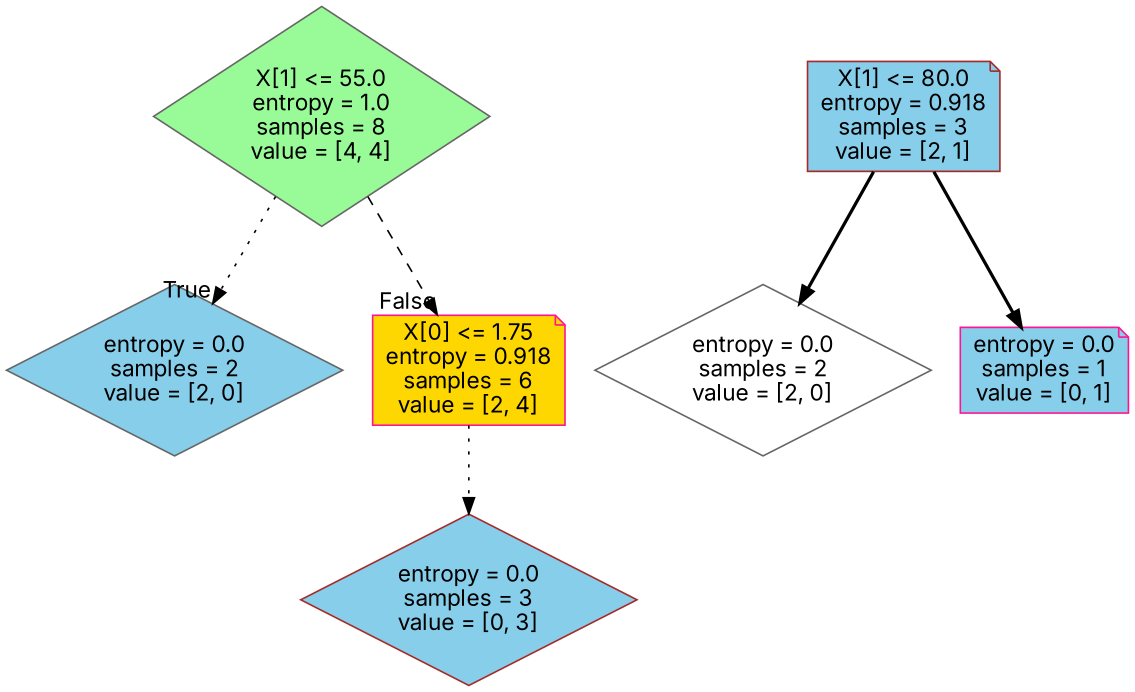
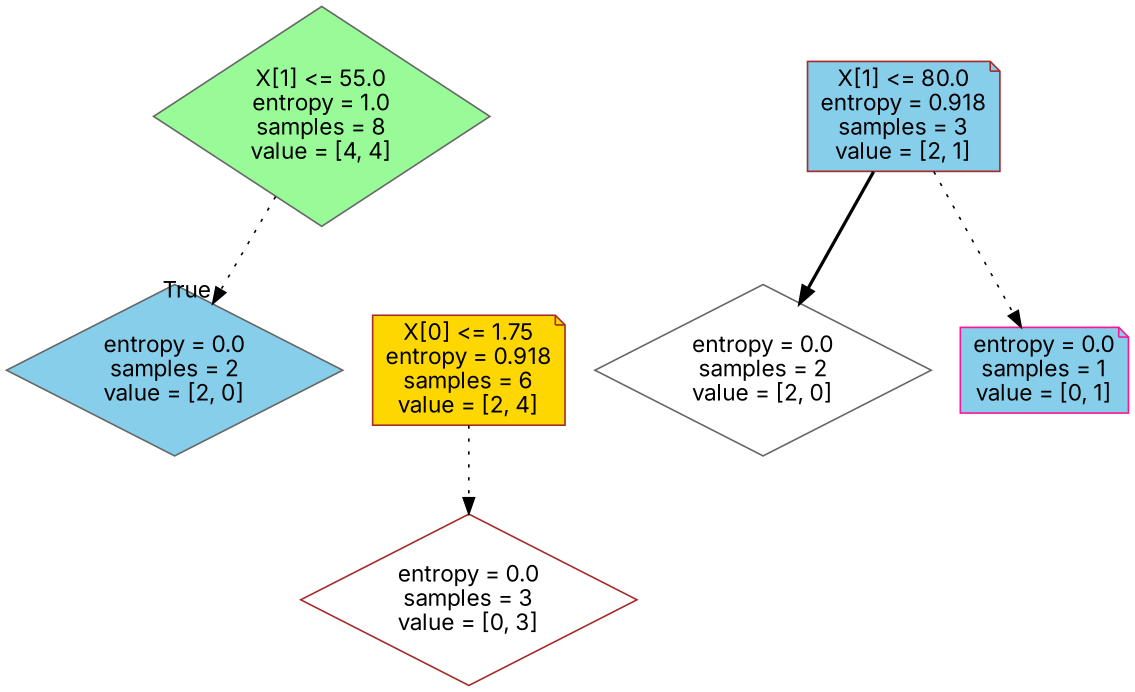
edge "X[1] <= 80.0 entropy = 0.918 samples = 3 value = [2, 1]" -> "entropy = 0.0 samples = 1 value = [0, 1]": style bold -> dotted
edge "X[1] <= 55.0 entropy = 1.0 samples = 8 value = [4, 4]" -> "X[0] <= 1.75 entropy = 0.918 samples = 6 value = [2, 4]": removed
node "X[0] <= 1.75 entropy = 0.918 samples = 6 value = [2, 4]": color deeppink -> brown
node "entropy = 0.0 samples = 3 value = [0, 3]": fillcolor skyblue -> white
